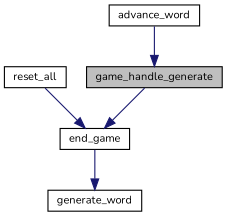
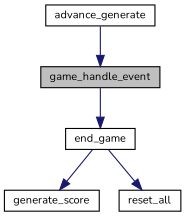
node "advance_word": label "advance_word" -> "advance_generate"
node "game_handle_generate": label "game_handle_generate" -> "game_handle_event"
edge "reset_all" -> "end_game": reversed
node "generate_word": label "generate_word" -> "generate_score"
